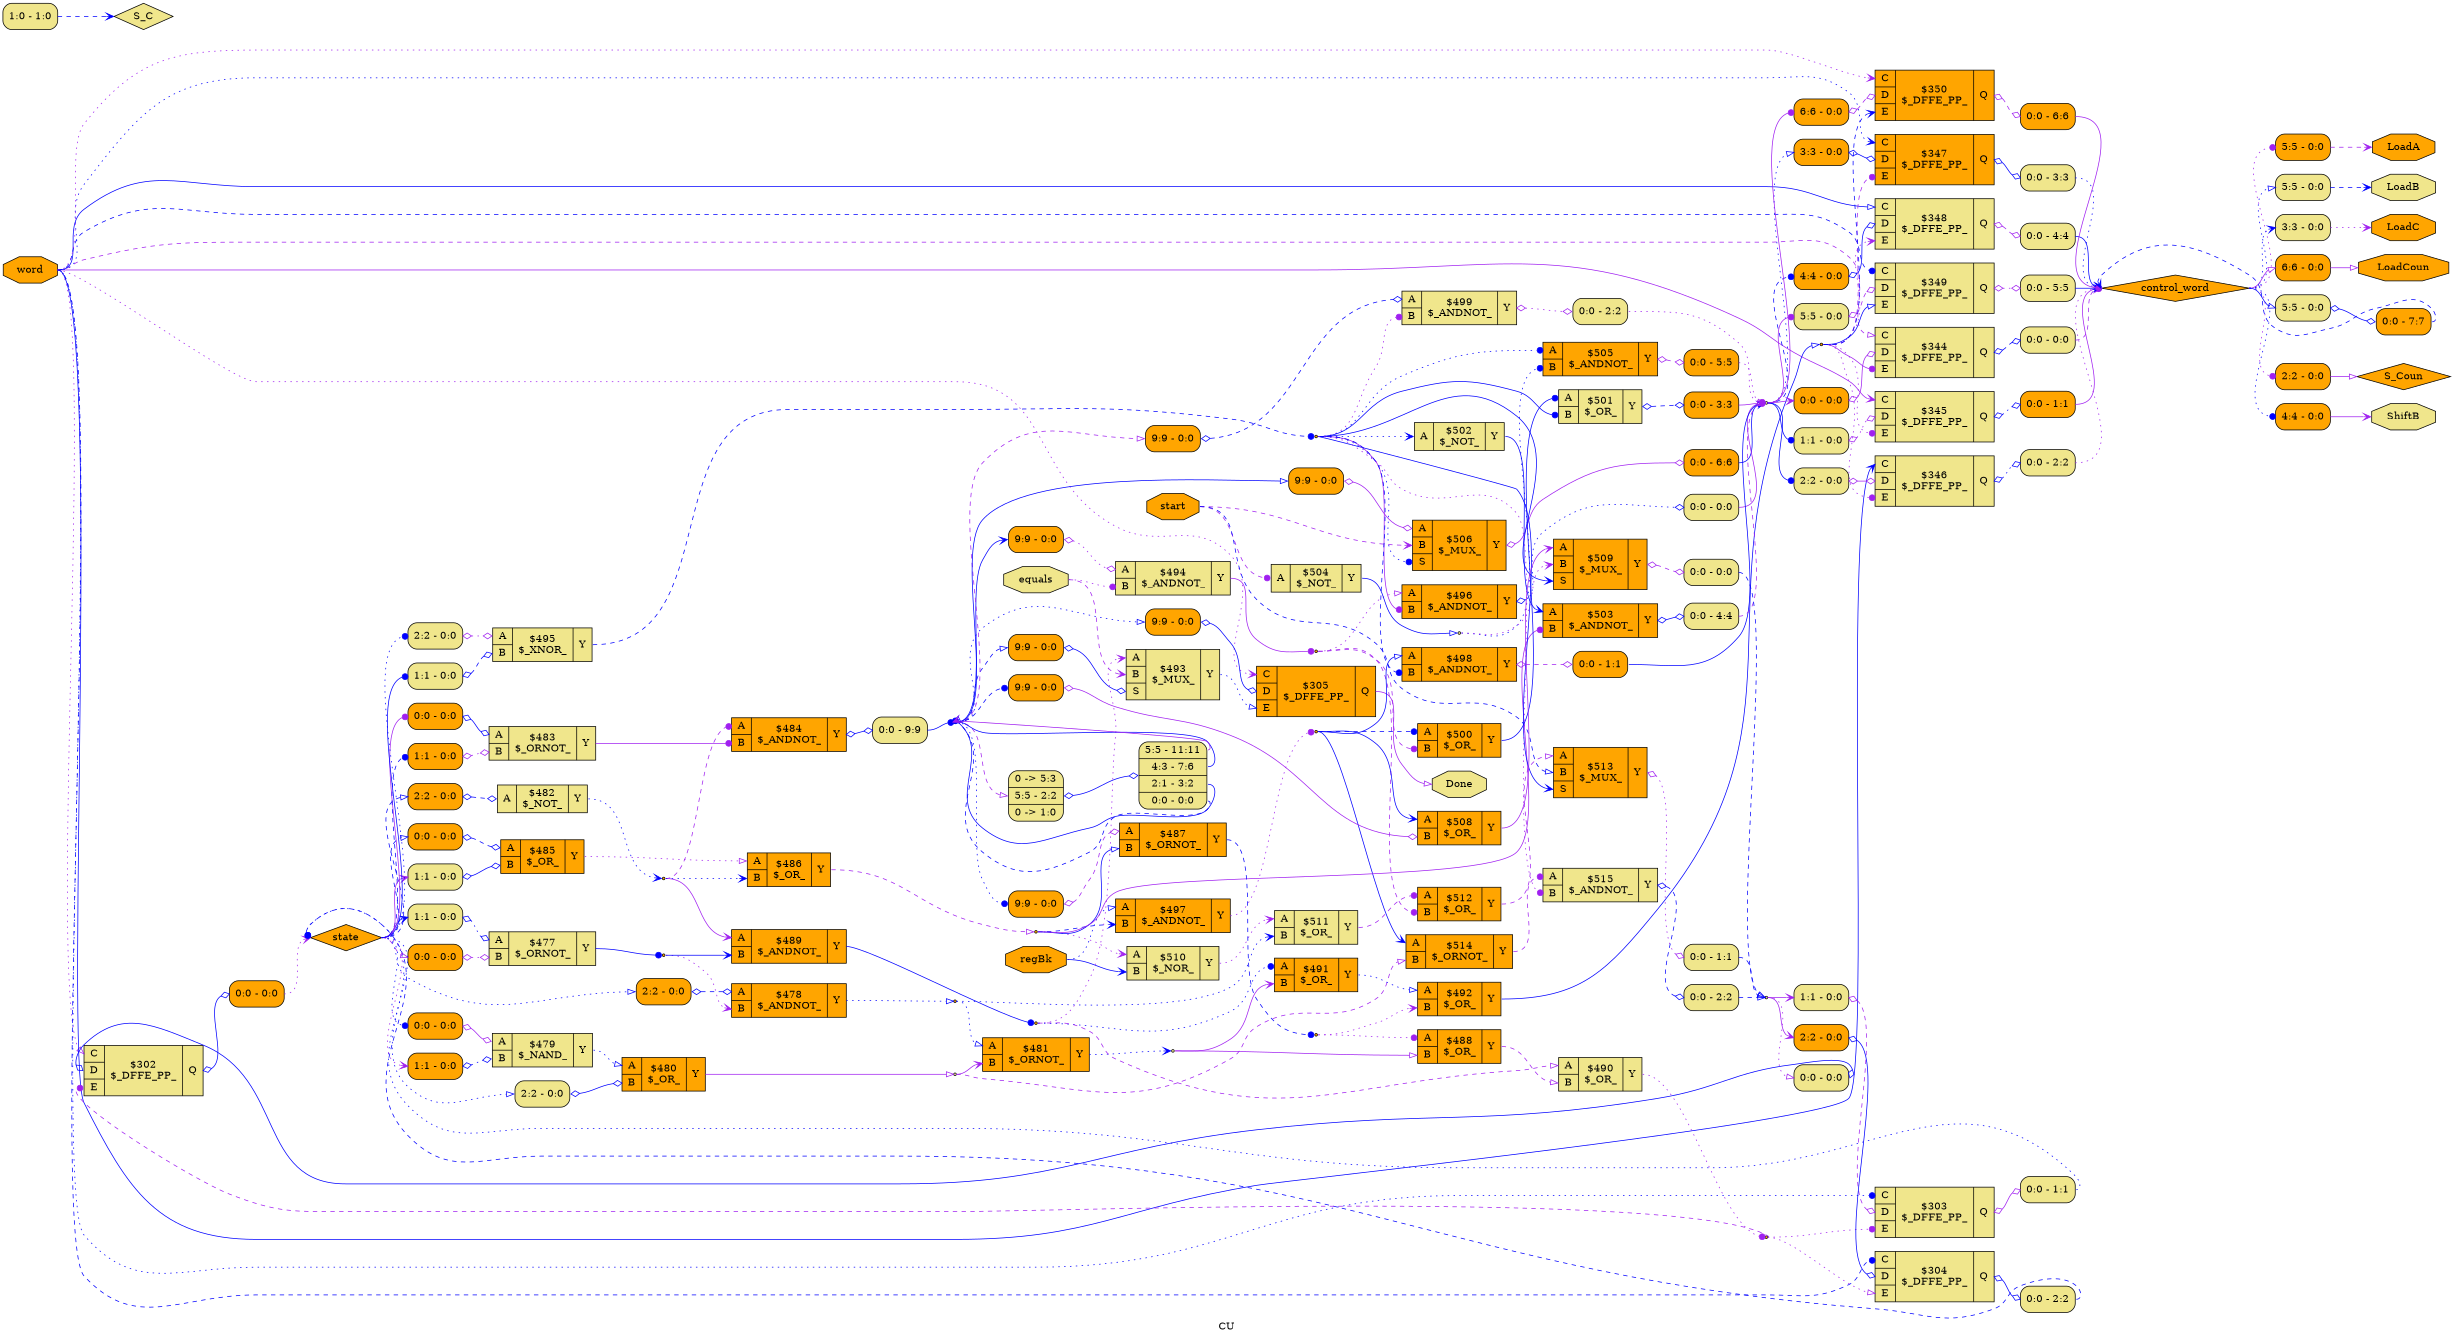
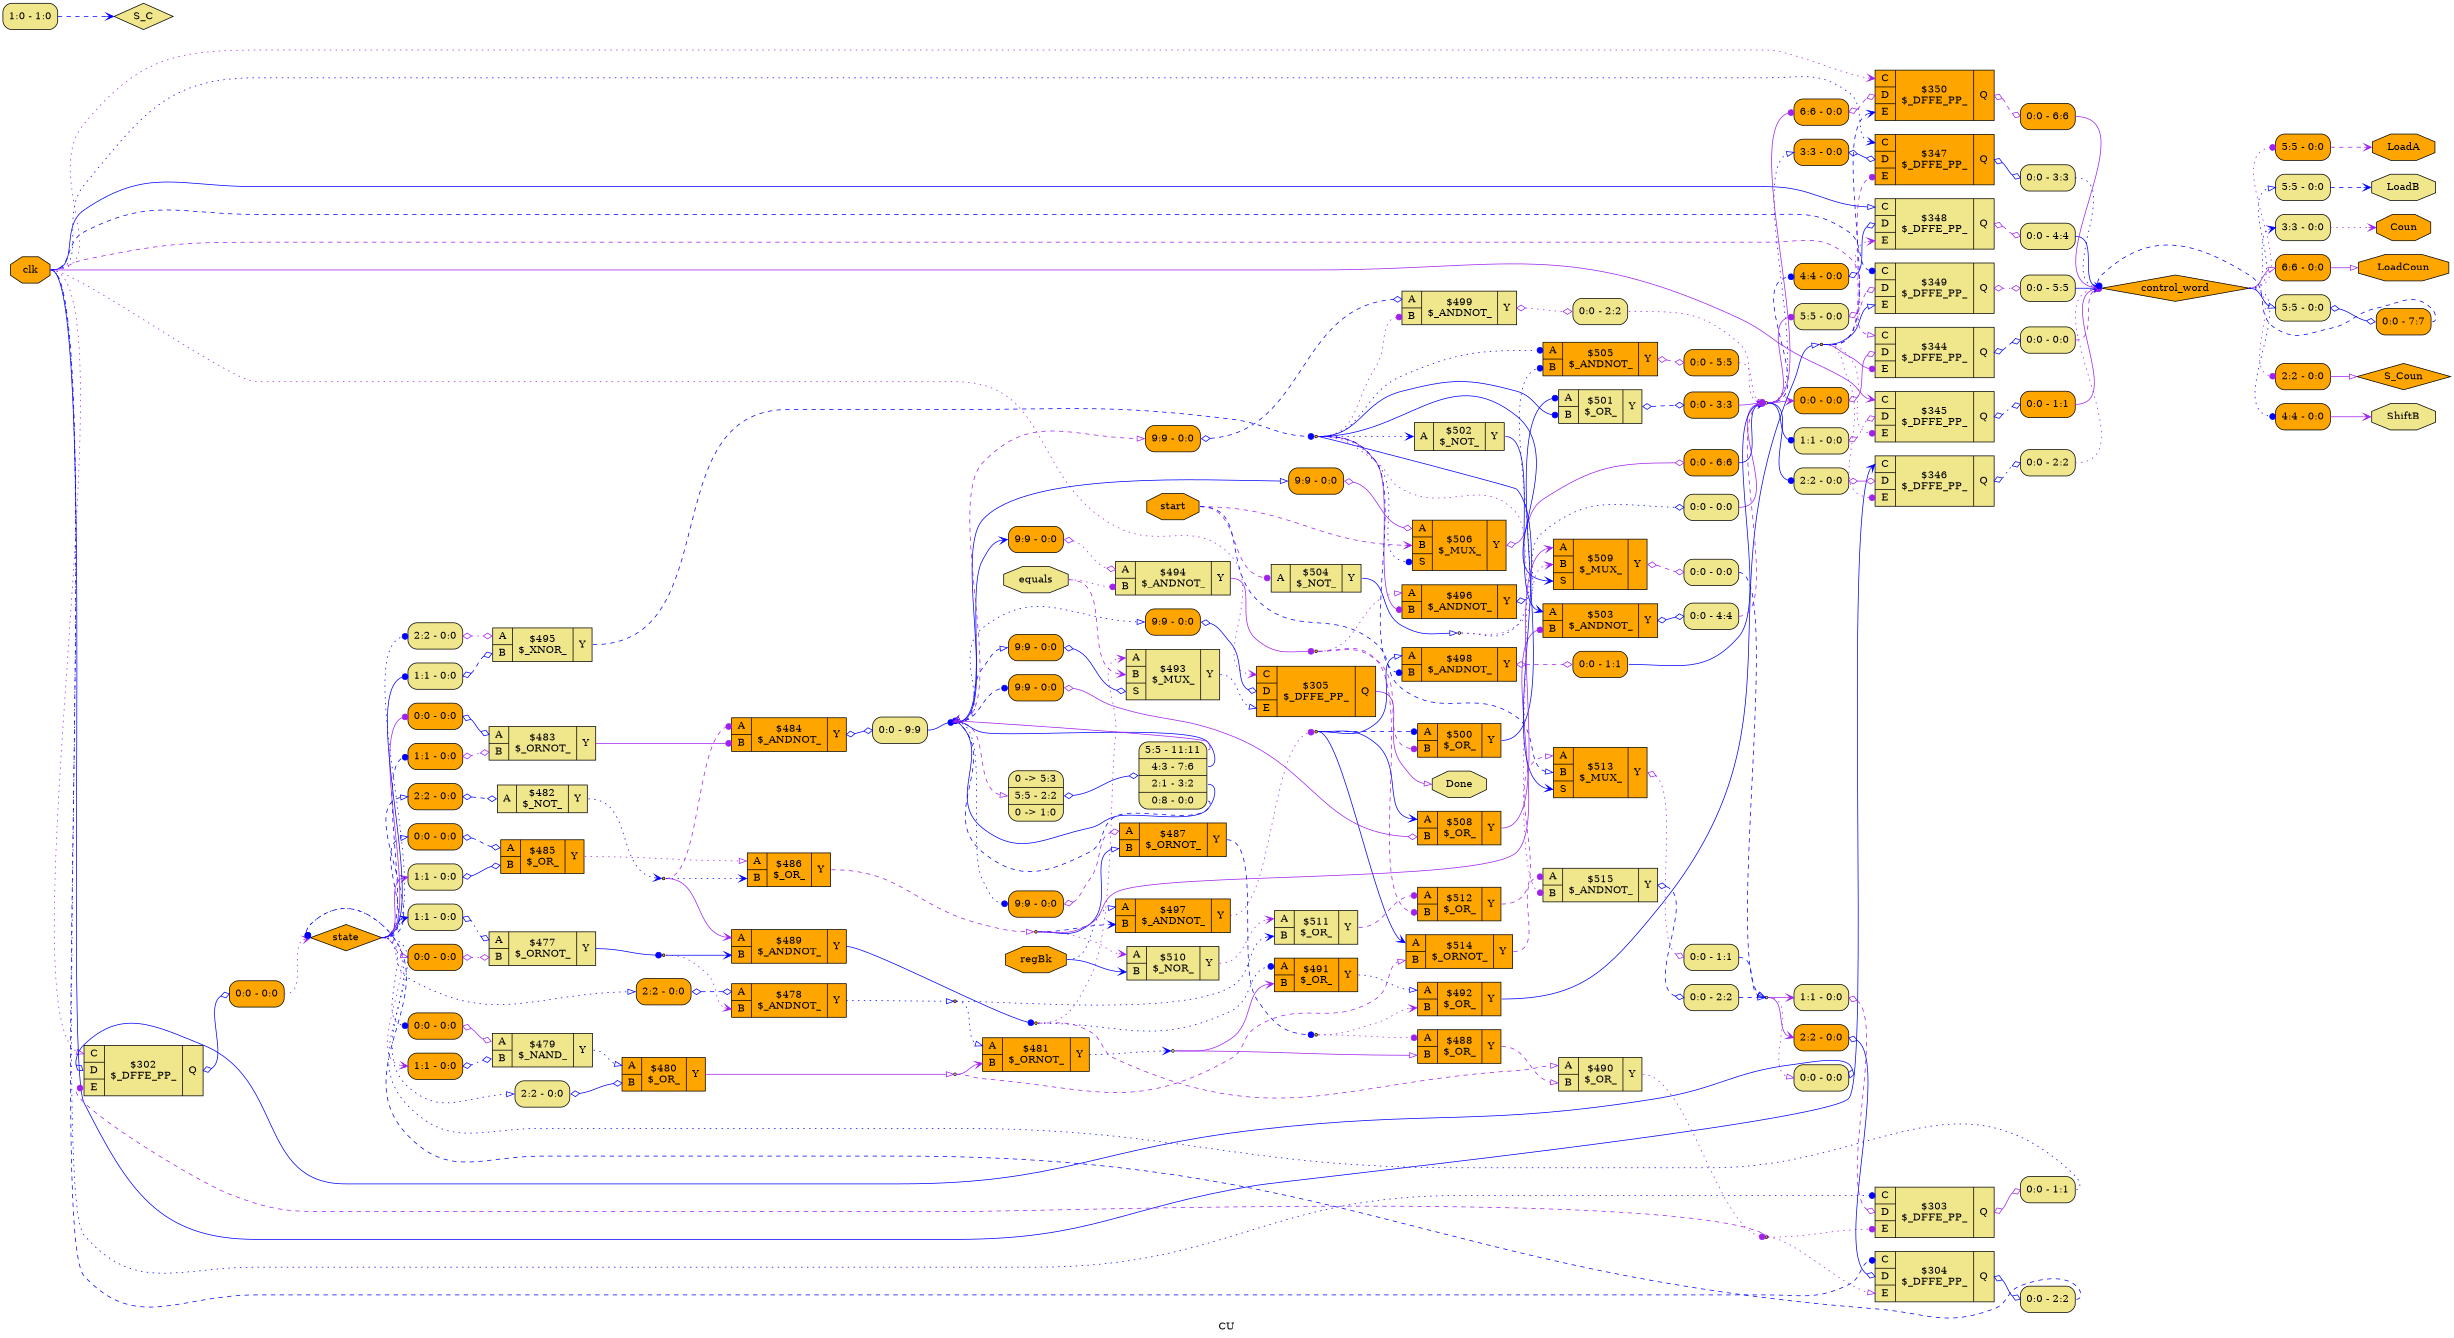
node "LoadC": label "LoadC" -> "Coun"
node "word": label "word" -> "clk"
edge "0:0 - 7:7" -> "control_word": arrowhead vee -> dot
node "5:5 - 11:11": text "0:0 - 0:0" -> "0:8 - 0:0"
